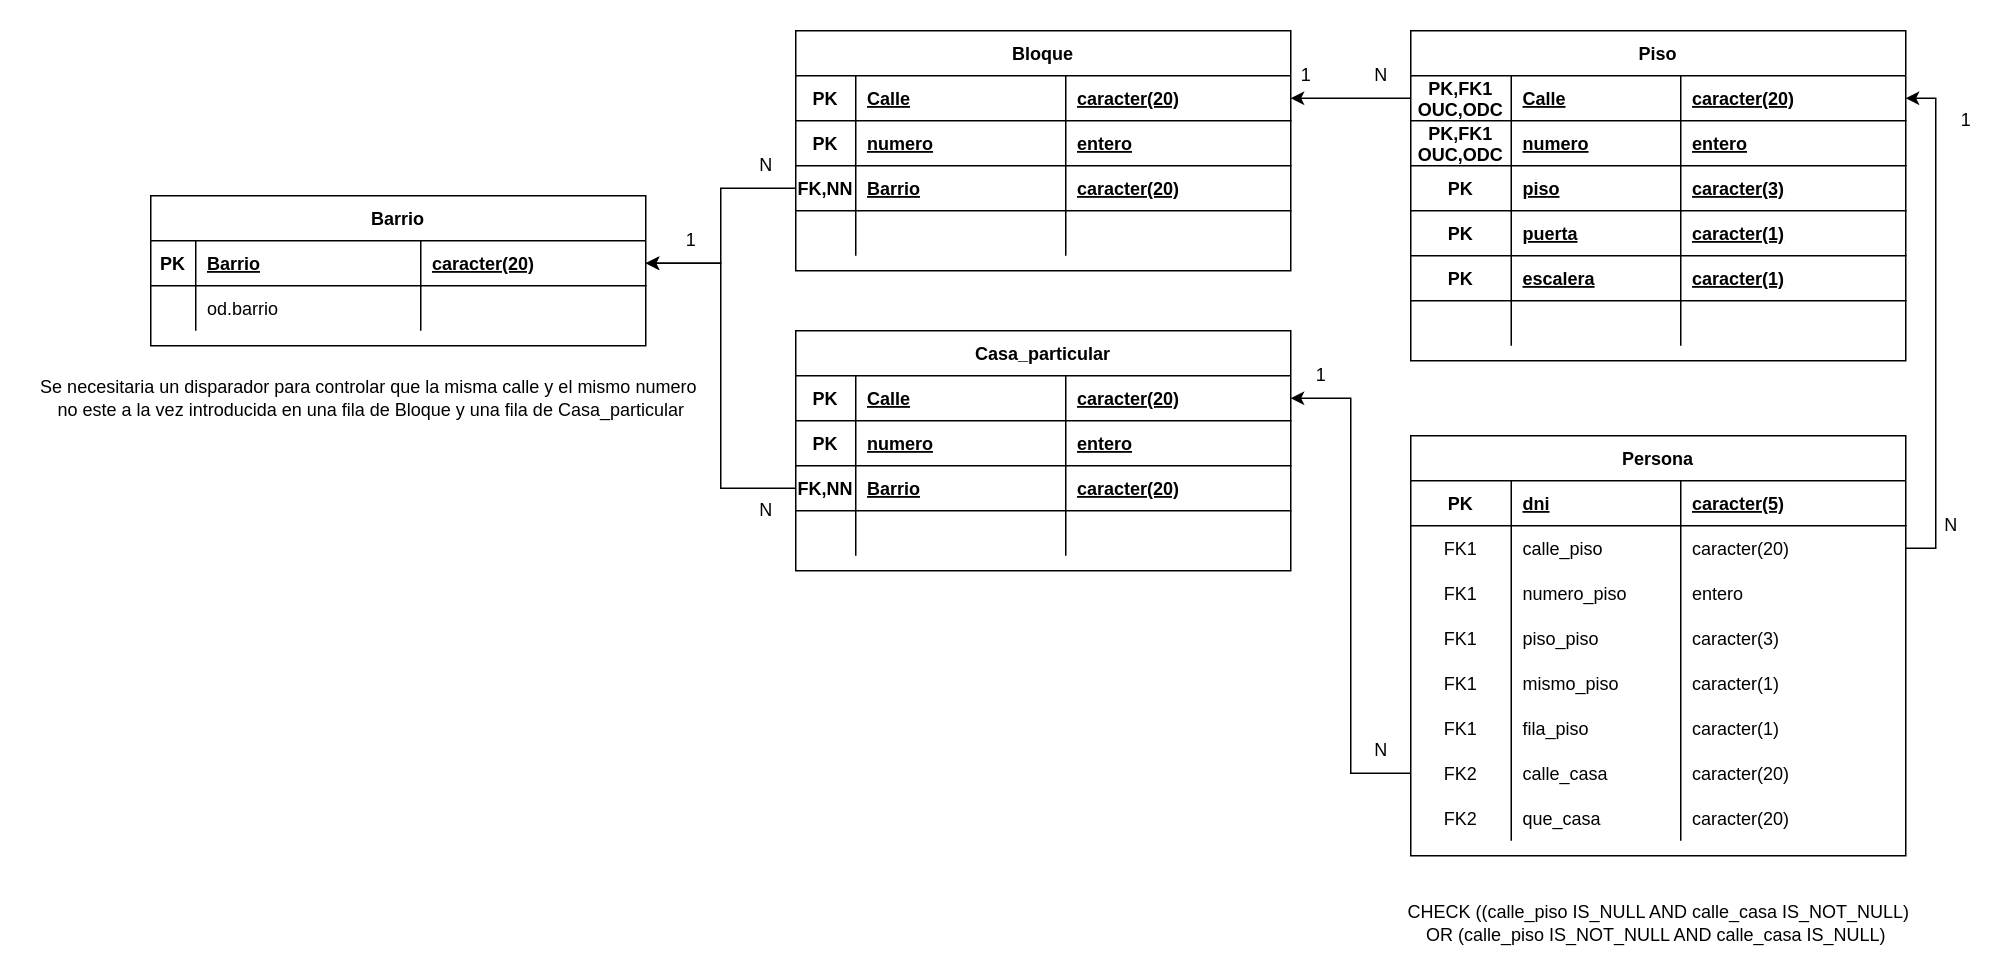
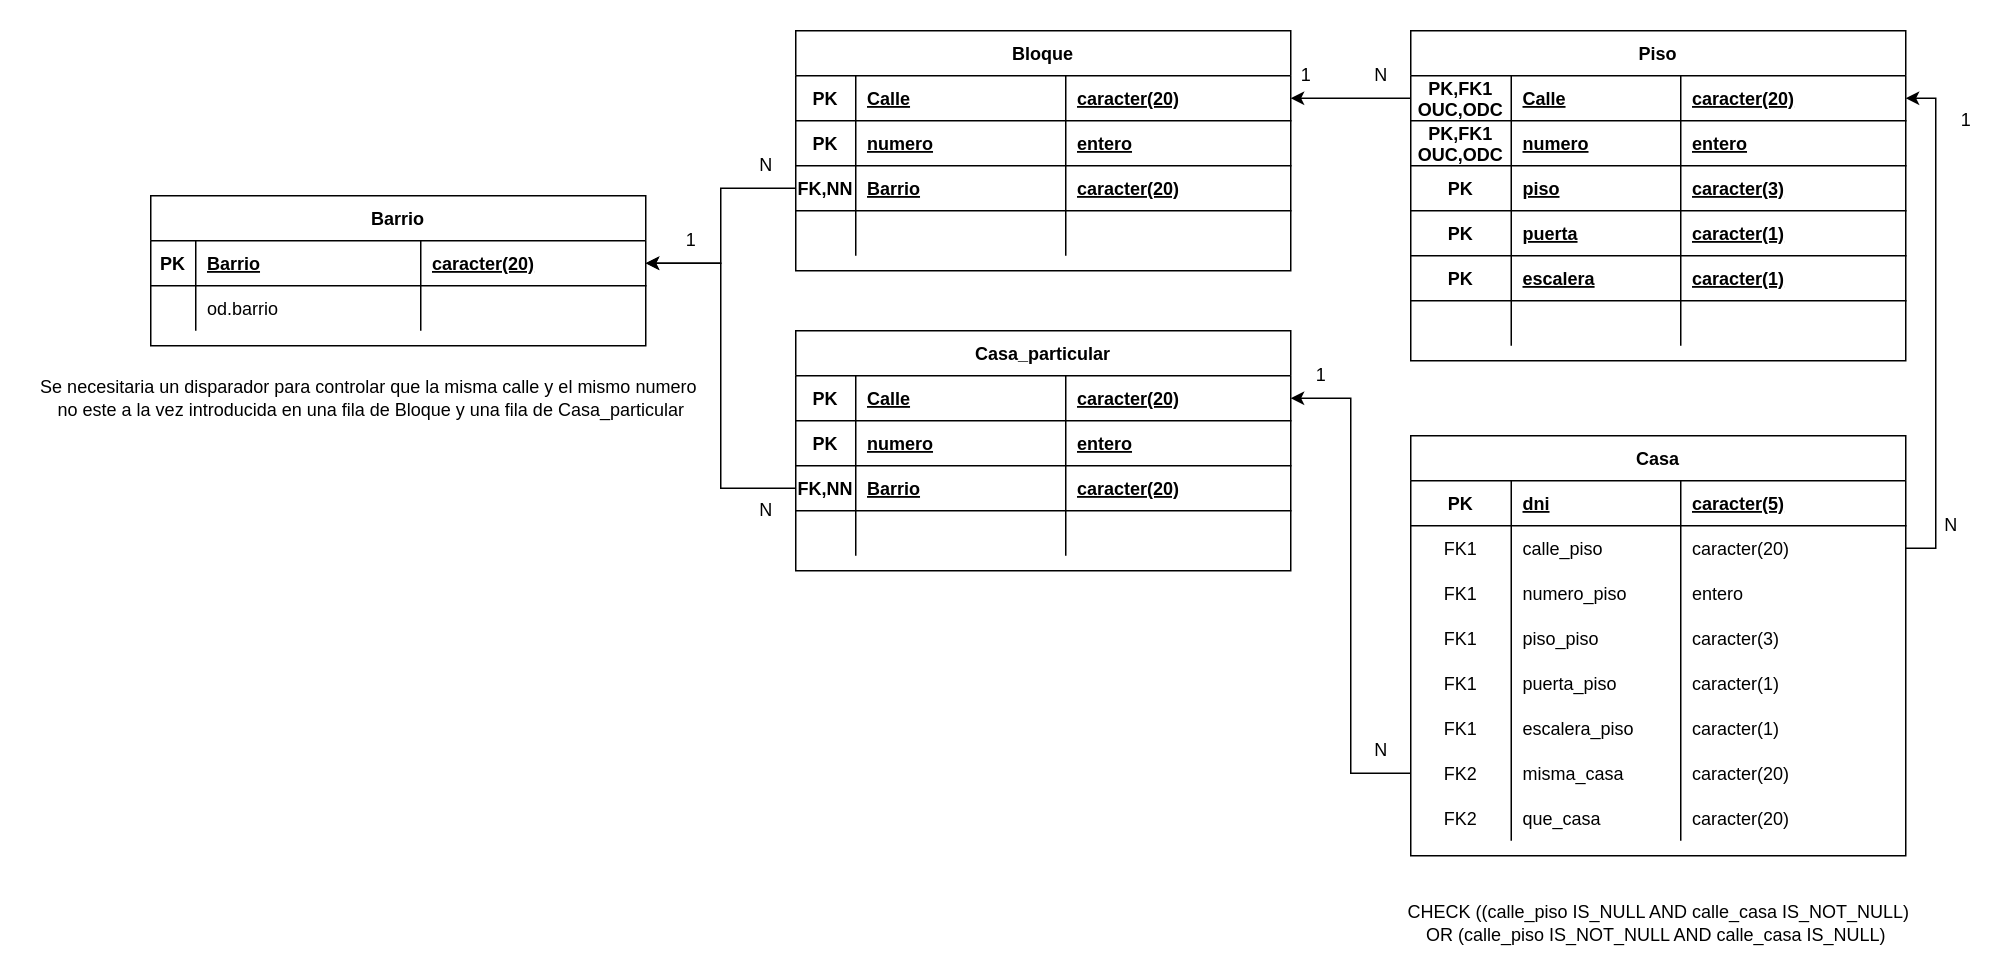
node "Persona": label "Persona" -> "Casa"
node "mismo_piso": label "mismo_piso" -> "puerta_piso"
node "fila_piso": label "fila_piso" -> "escalera_piso"
node "calle_casa": label "calle_casa" -> "misma_casa"
